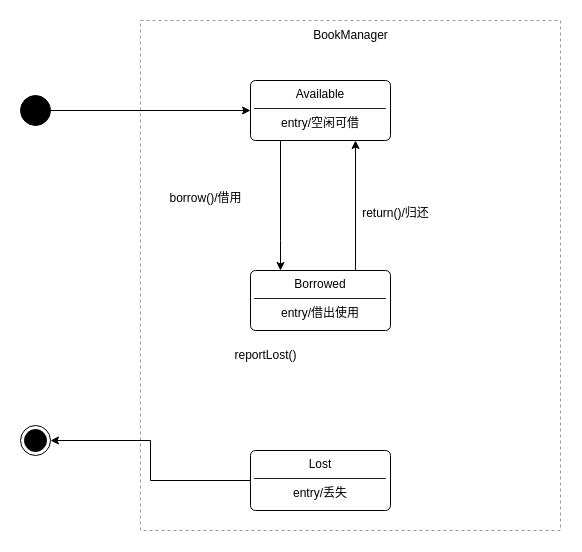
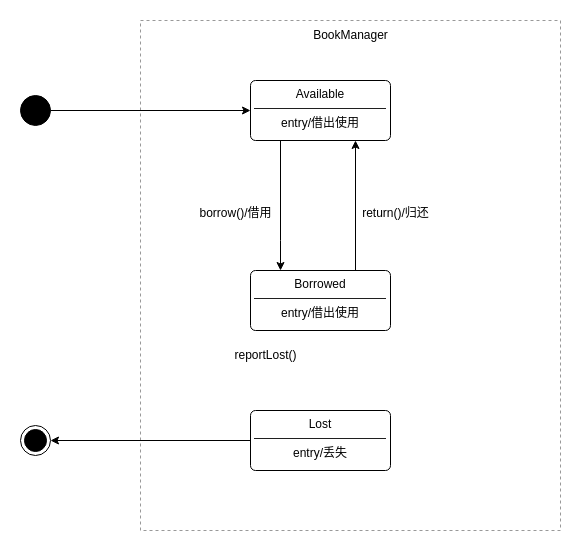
node "Available ——————————— entry/空闲可借": label "Available ——————————— entry/空闲可借" -> "Available ——————————— entry/借出使用"
node "borrow()/借用": moved (206, 199) -> (236, 214)
node "Lost ——————————— entry/丢失": moved (321, 481) -> (321, 441)
